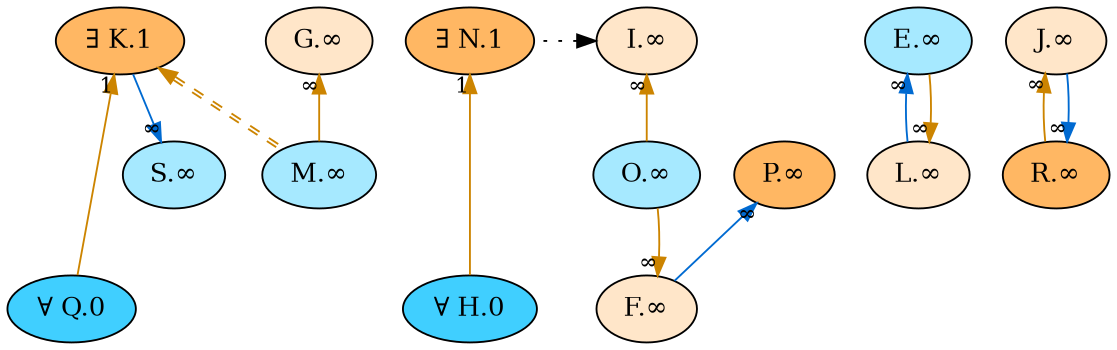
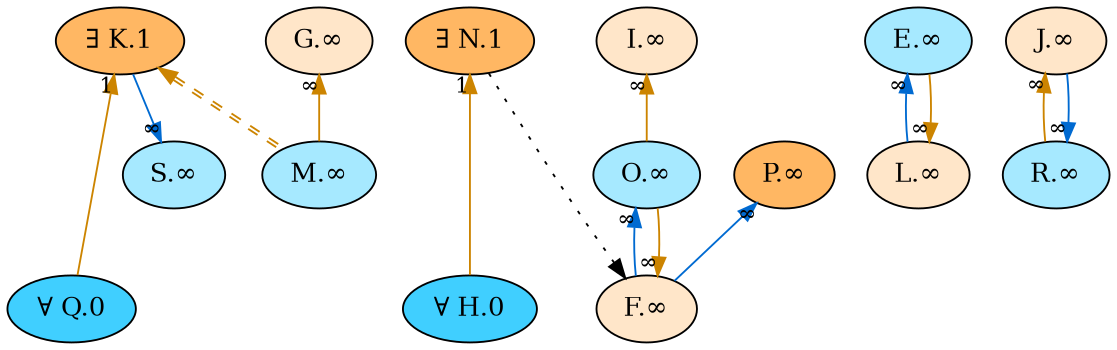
edge "∃ N.1" -> "I.∞": now "∃ N.1" -> "F.∞"
node "R.∞": fillcolor #ffb763 -> #a6e9ff
edge "F.∞" -> "O.∞": added
